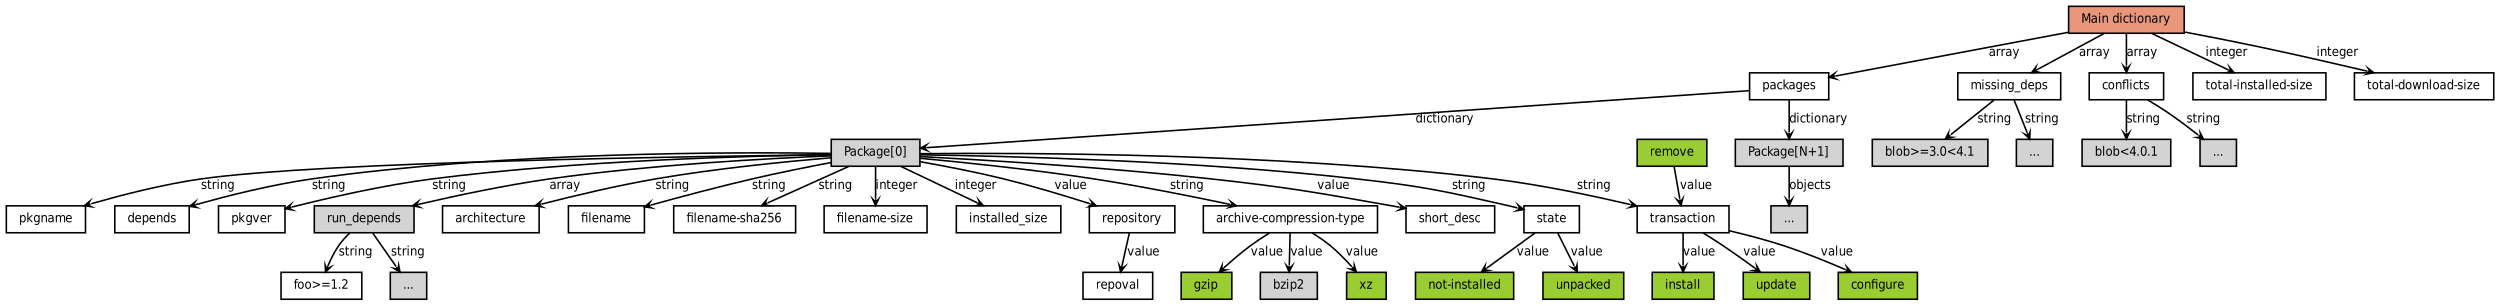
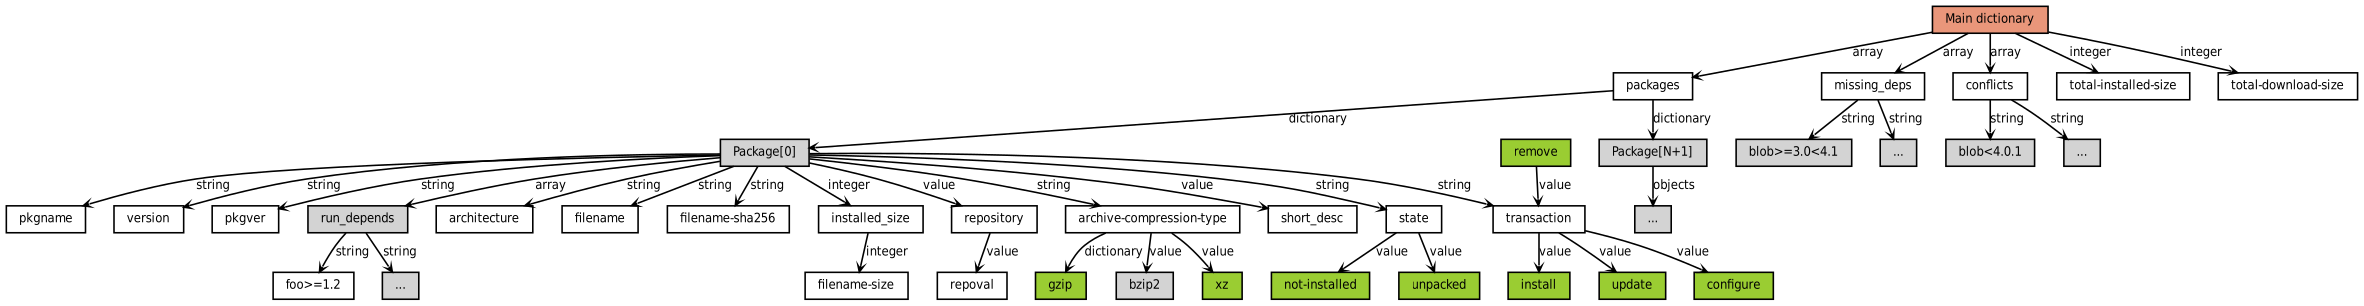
edge "Package[0]" -> "filename-size": now "installed_size" -> "filename-size"
node "depends": label "depends" -> "version"
edge "archive-compression-type" -> "gzip": label "value" -> "dictionary"
